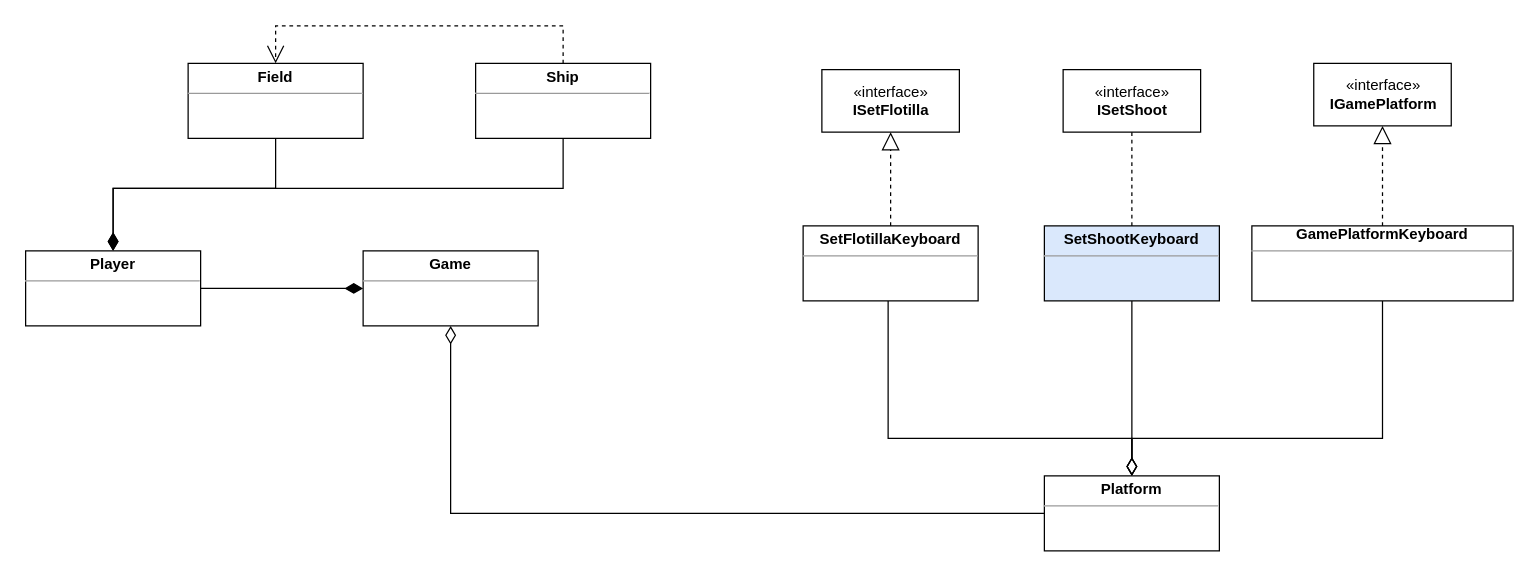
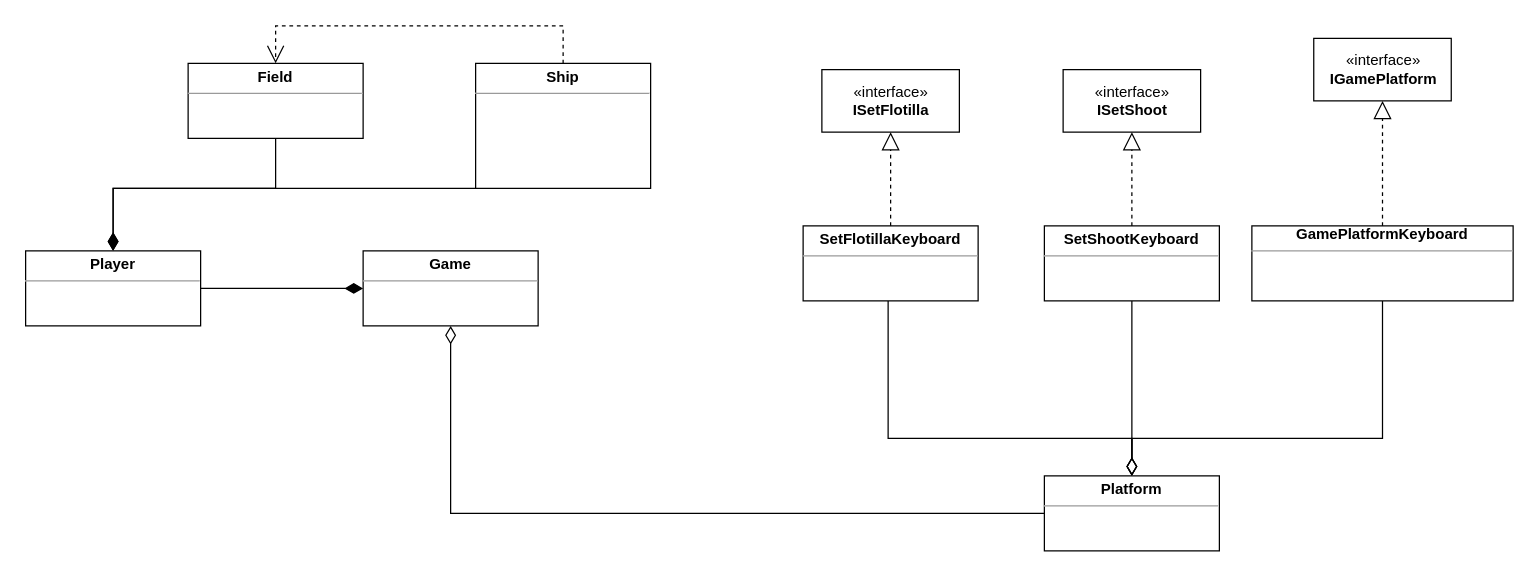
node "«interface» IGamePlatform": moved (1383, 94) -> (1383, 69)
node "Ship": size 175x75 -> 175x125
edge "«interface» ISetShoot" -- "SetShootKeyboard": arrowhead none -> block
node "SetShootKeyboard": fillcolor #dae8fc -> #ffffff
